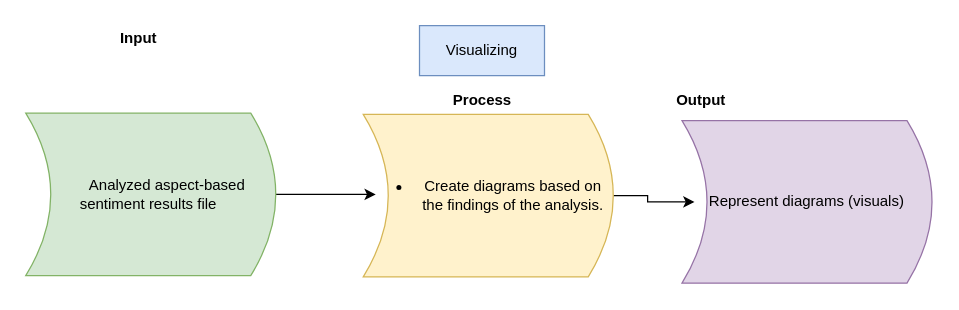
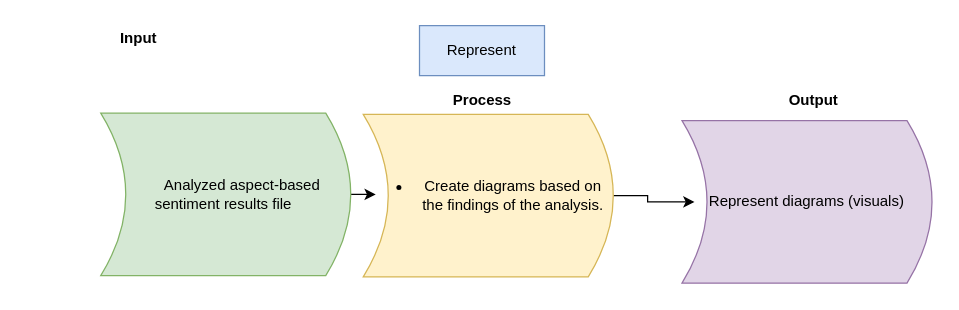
node "Visualizing": label "Visualizing" -> "Represent"
node "Output": moved (701, 101) -> (813, 101)
node "Analyzed aspect-based sentiment results file": moved (151, 194) -> (226, 194)
